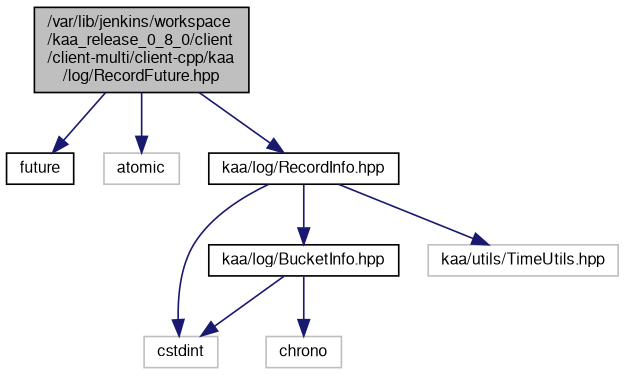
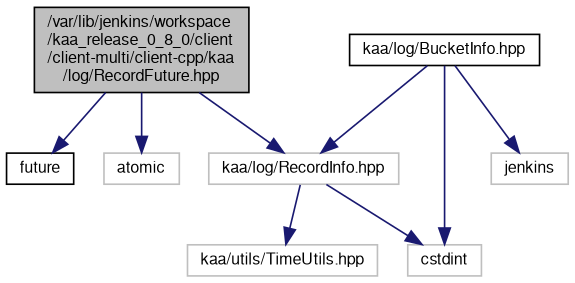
node "kaa/log/RecordInfo.hpp": color black -> grey75
edge "kaa/log/RecordInfo.hpp" -> "kaa/log/BucketInfo.hpp": reversed
node "chrono": label "chrono" -> "jenkins"
